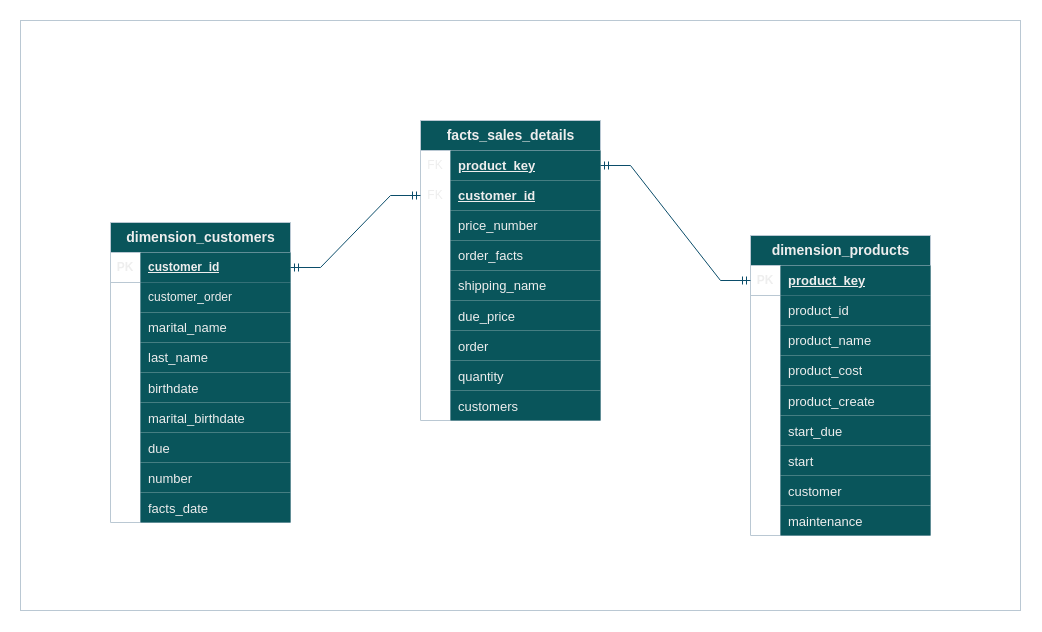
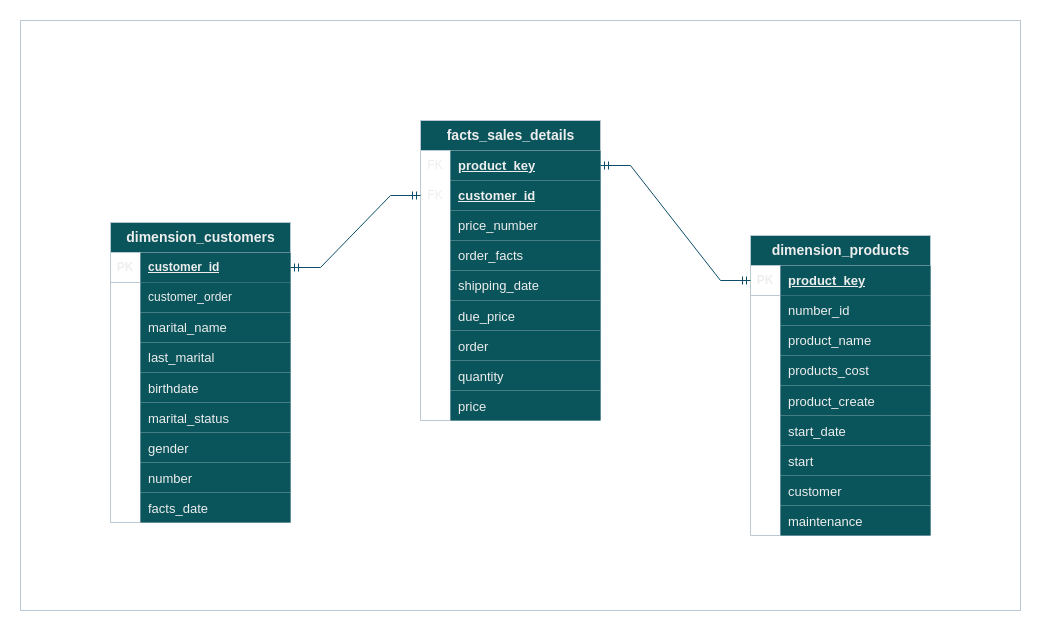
node "shipping_name": label "shipping_name" -> "shipping_date"
node "product_id": label "product_id" -> "number_id"
node "last_name": label "last_name" -> "last_marital"
node "product_cost": label "product_cost" -> "products_cost"
node "customers": label "customers" -> "price"
node "marital_birthdate": label "marital_birthdate" -> "marital_status"
node "start_due": label "start_due" -> "start_date"
node "due": label "due" -> "gender"
